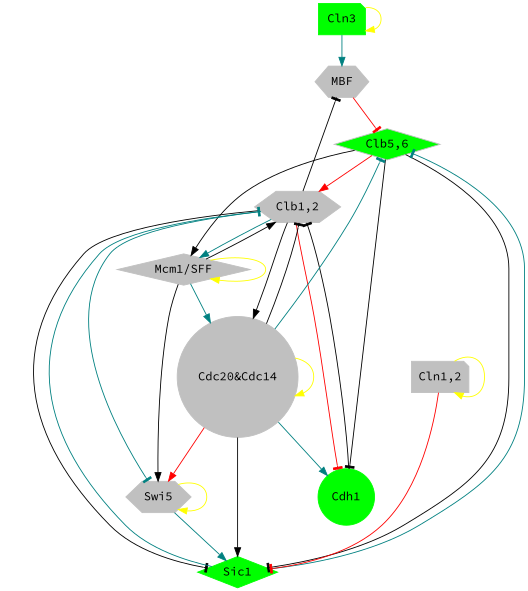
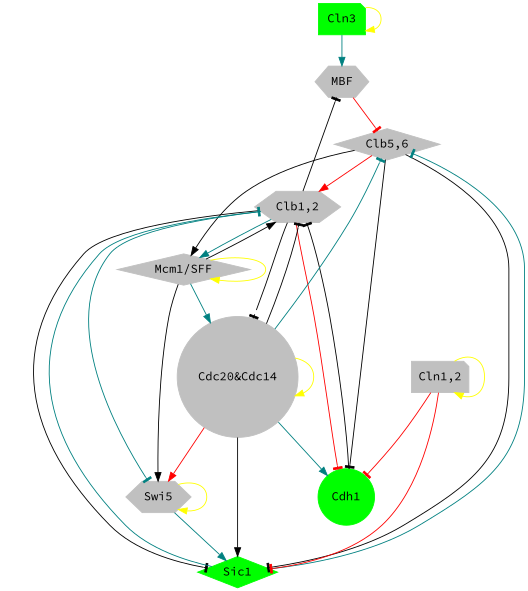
node "Clb5,6": fillcolor green -> gray
edge "Clb1,2" -> "Cdc20&Cdc14": arrowhead normal -> tee
edge "Cln1,2" -> "Cdh1": added
